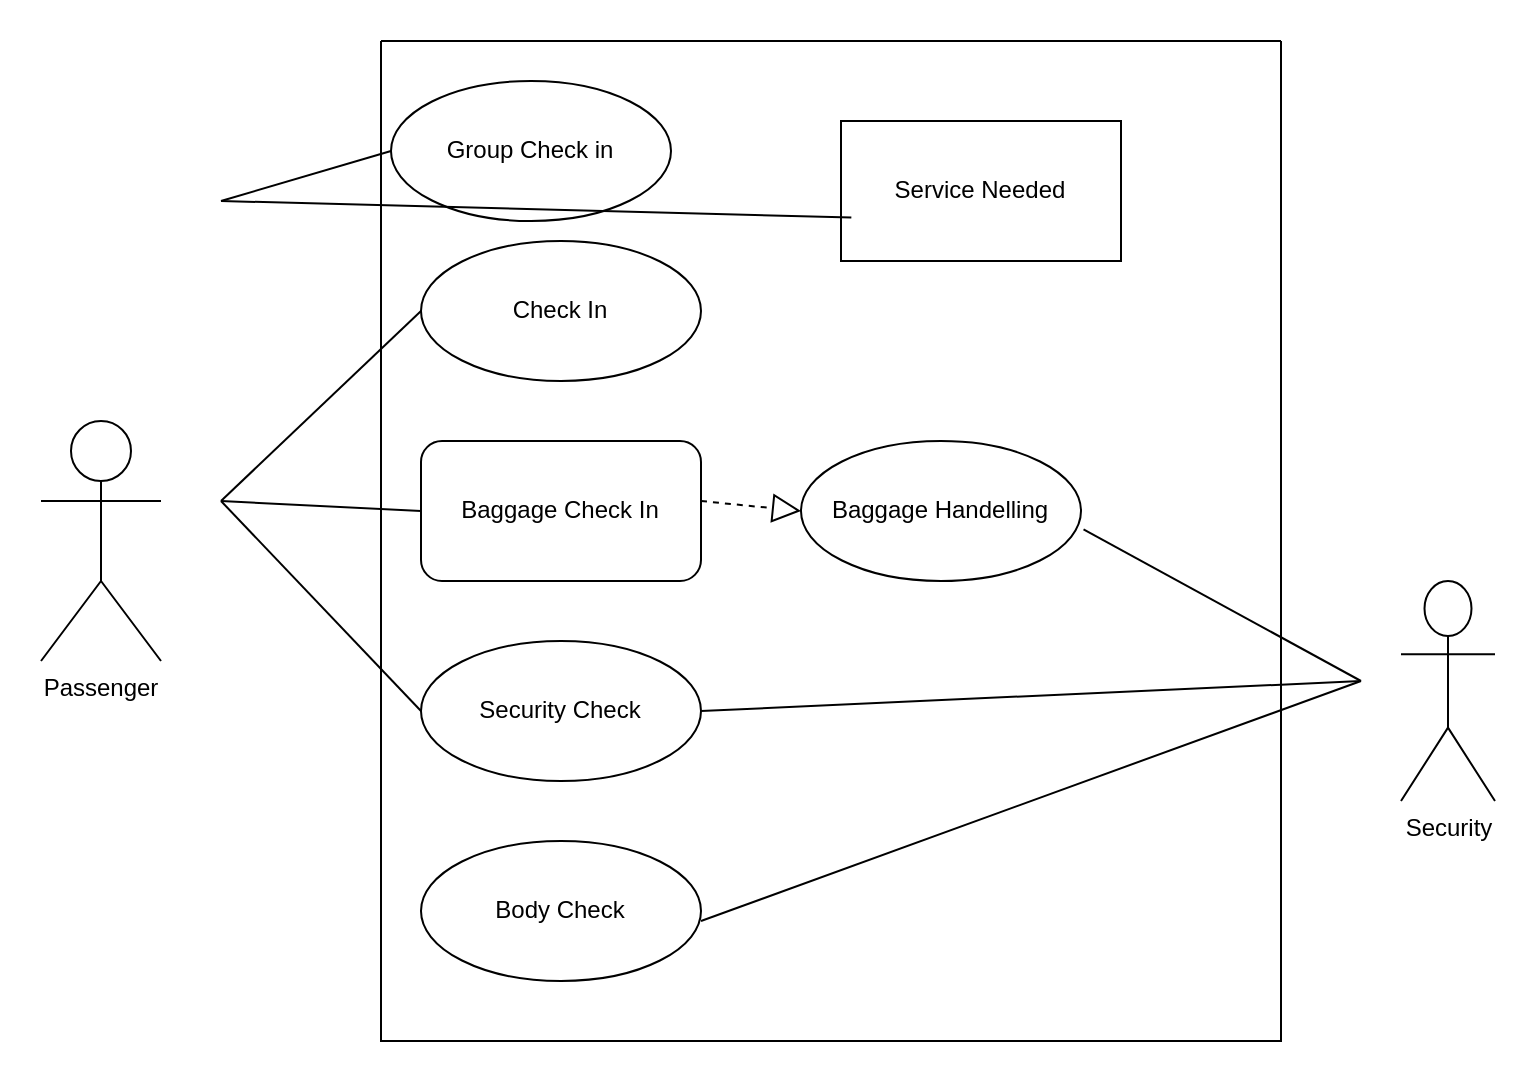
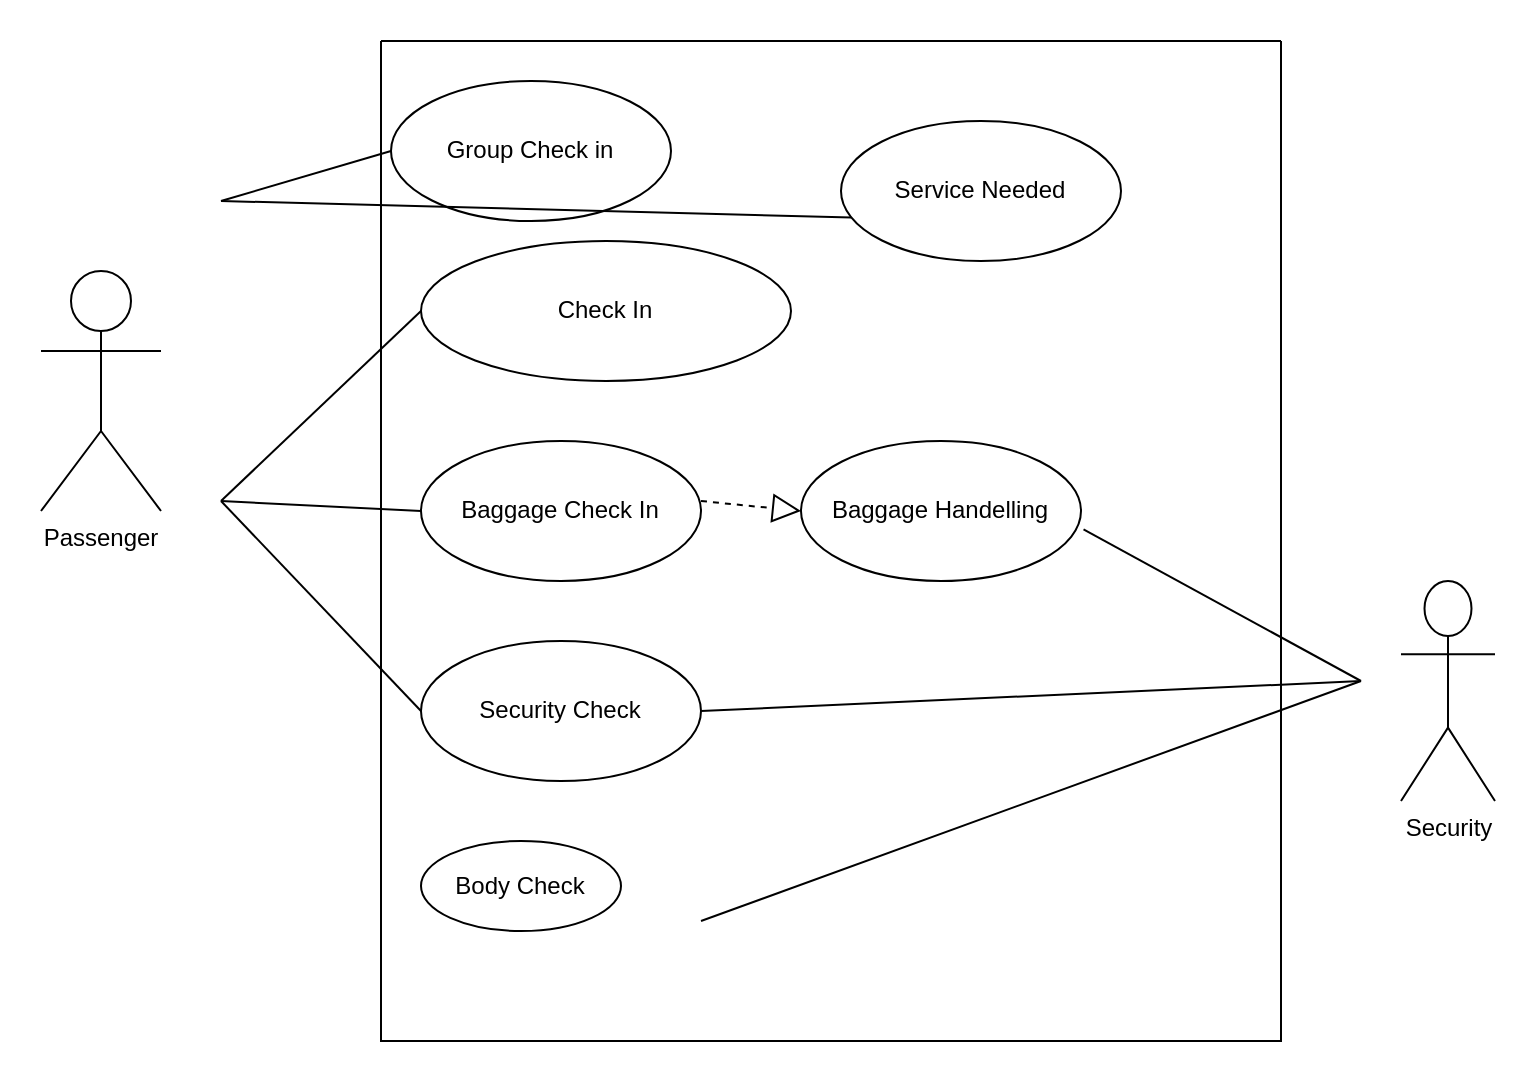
node "Service Needed": shape rectangle -> ellipse
node "Check In": size 280x140 -> 370x140
node "Baggage Check In": shape rounded rectangle -> ellipse
node "Passenger": moved (101, 541) -> (101, 391)
node "Body Check": size 280x140 -> 200x90
